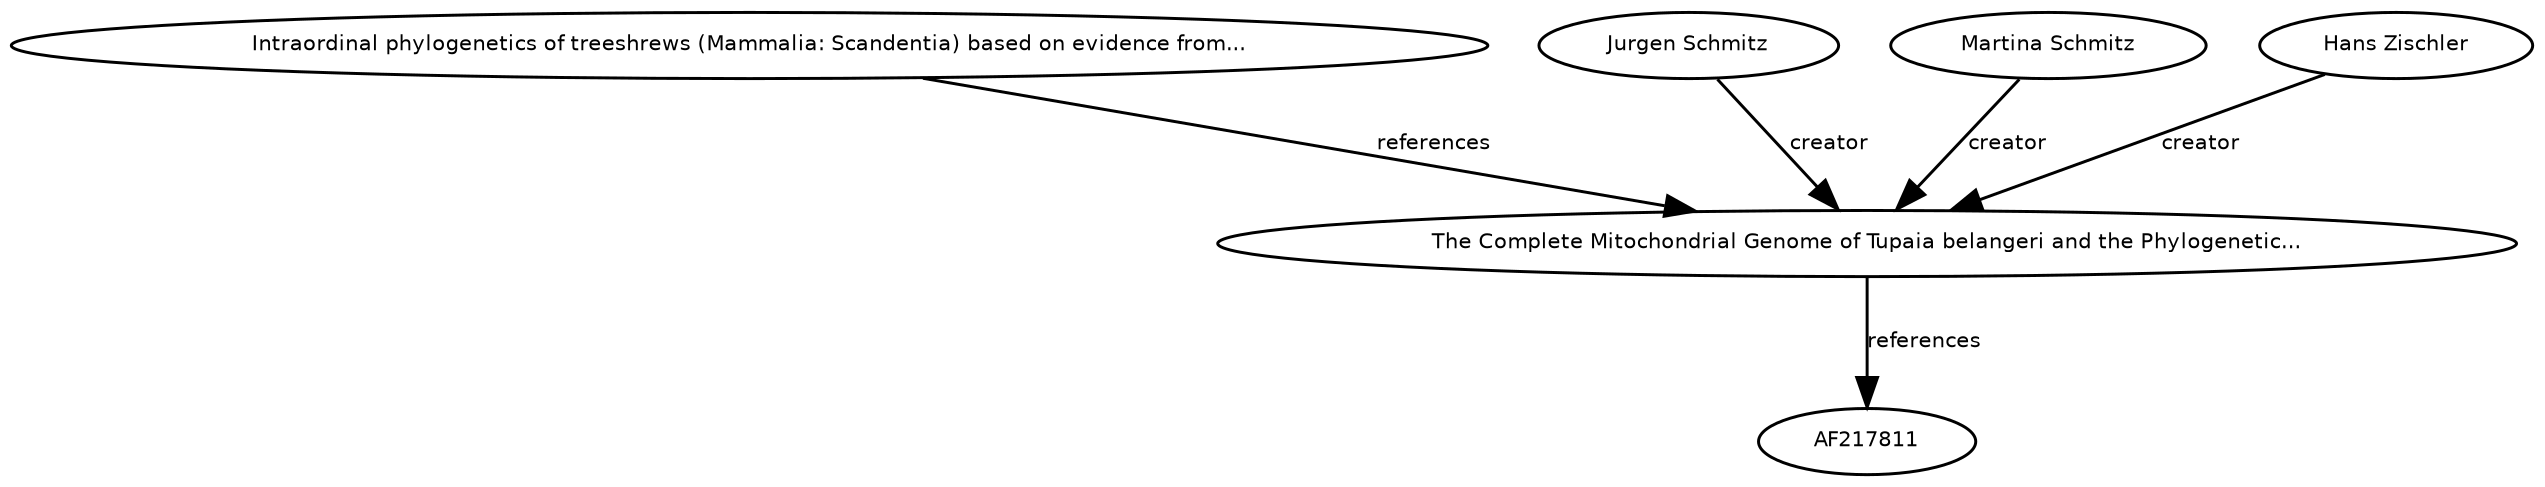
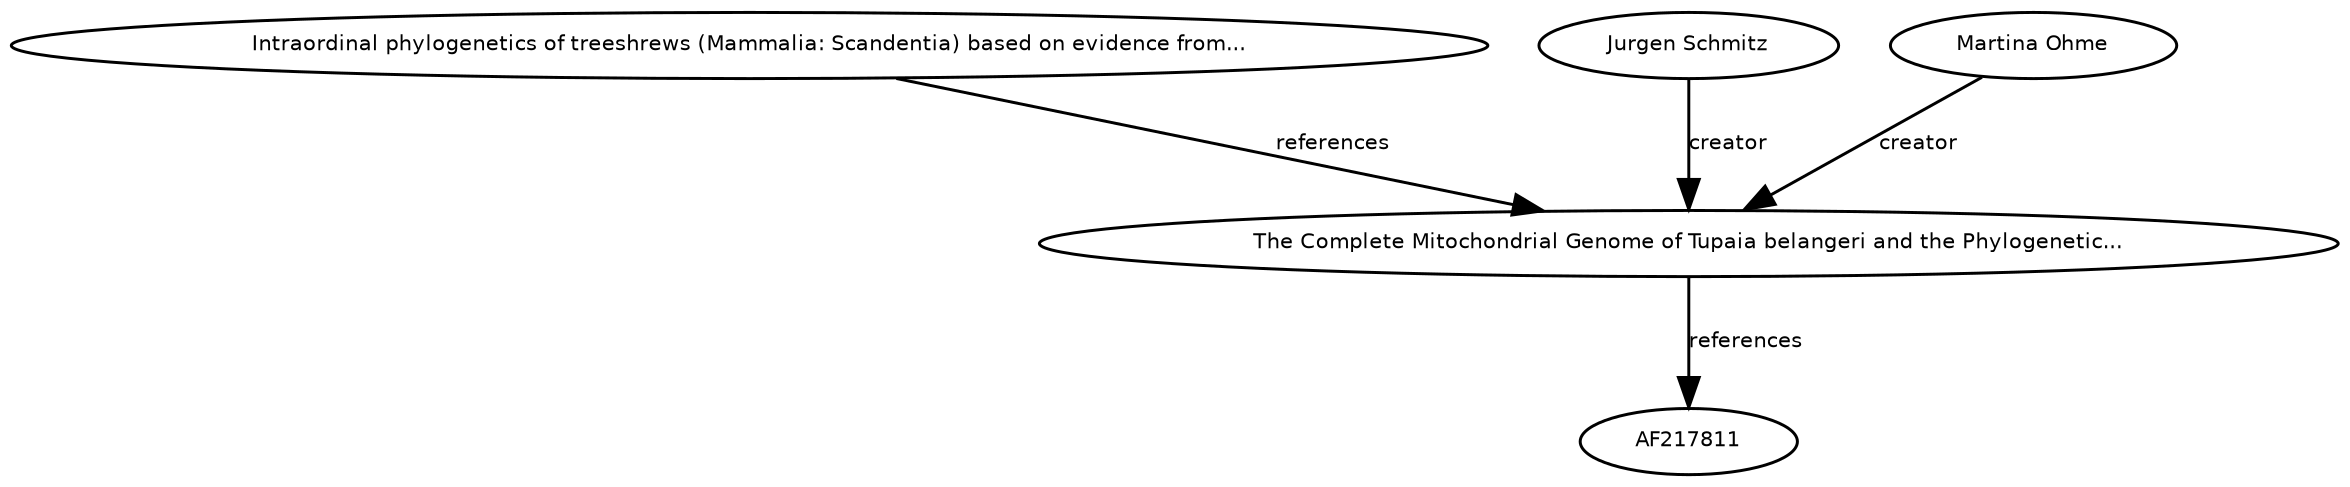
node "Martina Schmitz": label "Martina Schmitz" -> "Martina Ohme"
node "Hans Zischler": removed
